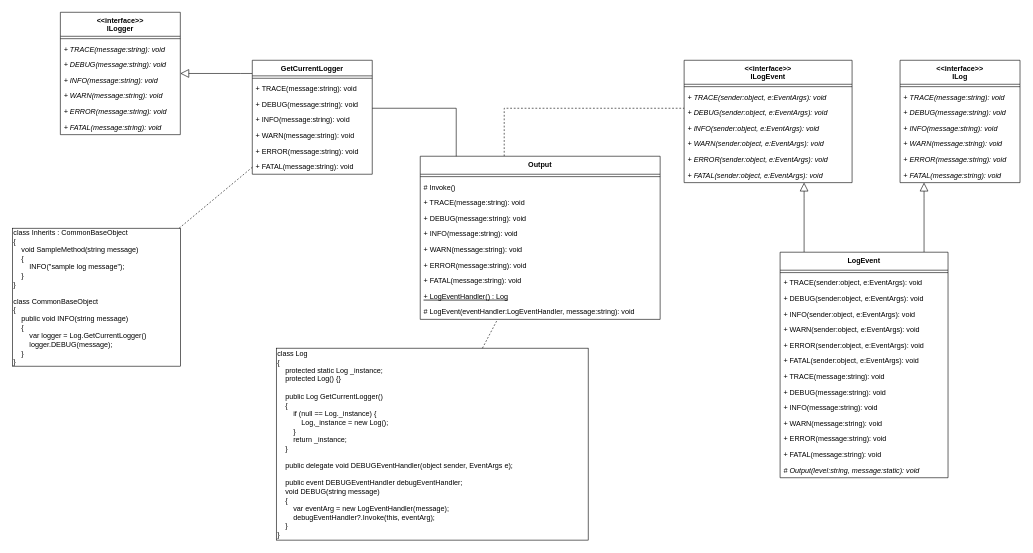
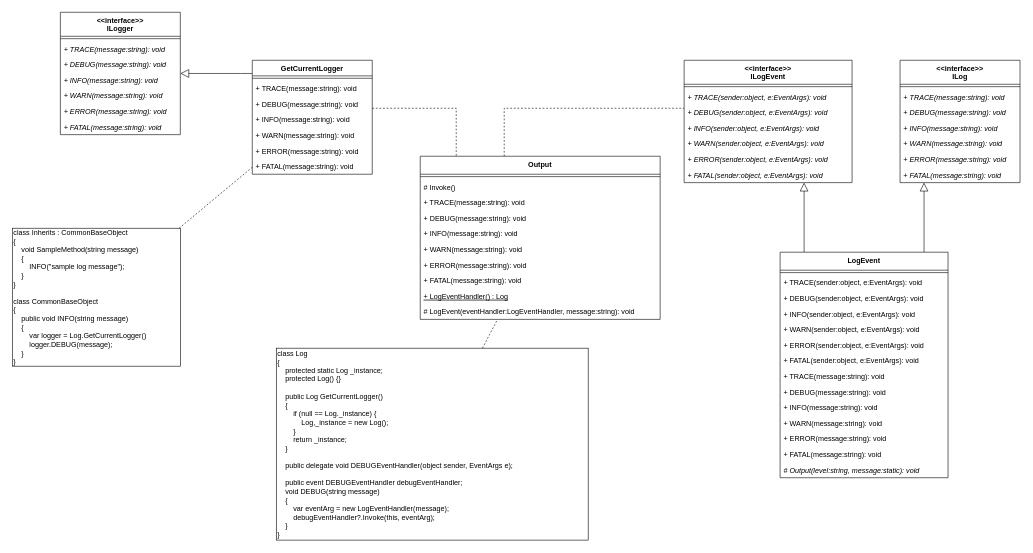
edge "GetCurrentLogger" -- "Output": style solid -> dashed
